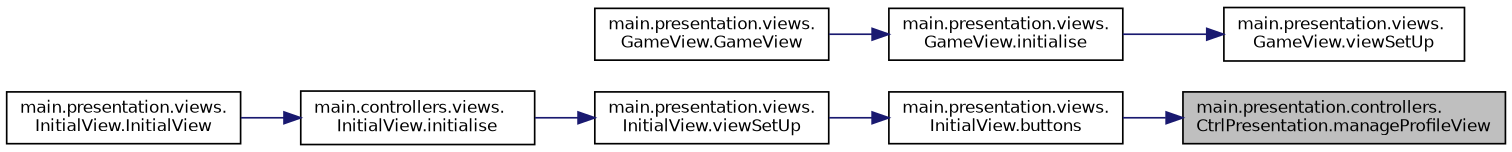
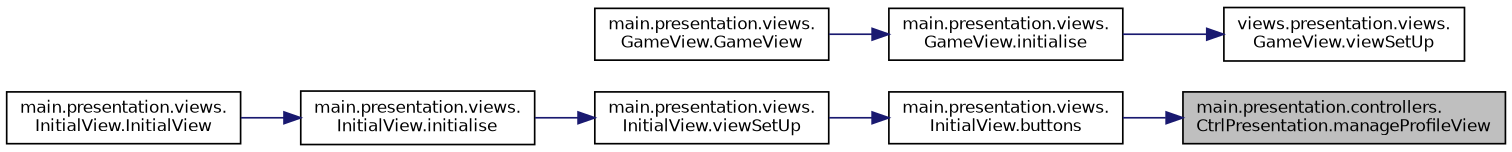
node "main.presentation.views. GameView.viewSetUp": label "main.presentation.views. GameView.viewSetUp" -> "views.presentation.views. GameView.viewSetUp"
node "main.controllers.views. InitialView.initialise": label "main.controllers.views. InitialView.initialise" -> "main.presentation.views. InitialView.initialise"
